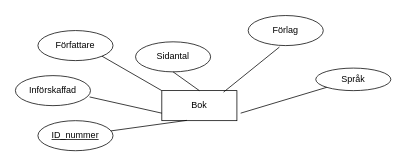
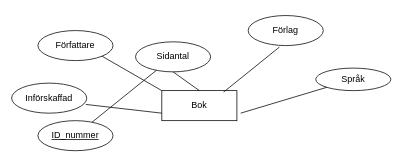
node "Införskaffad": moved (53, 90) -> (49, 98)
edge "Bok" -- "ID_nummer": now "Sidantal" -- "ID_nummer"
